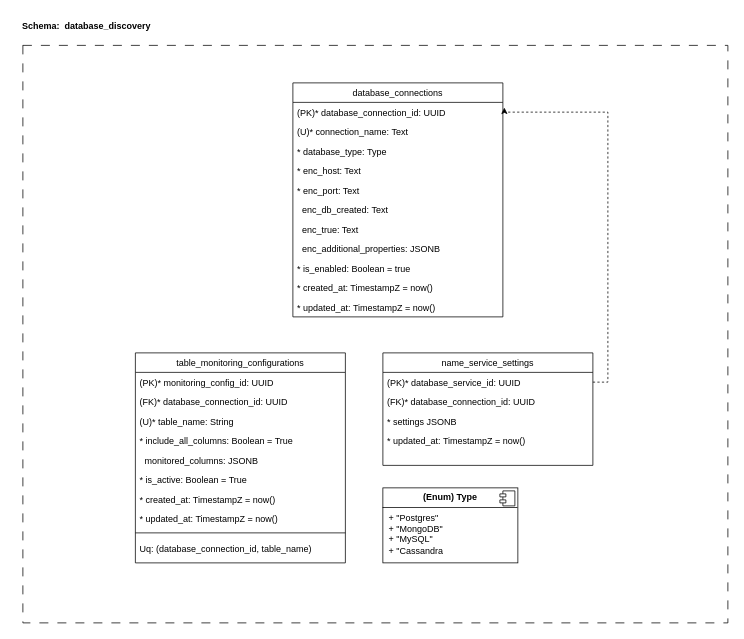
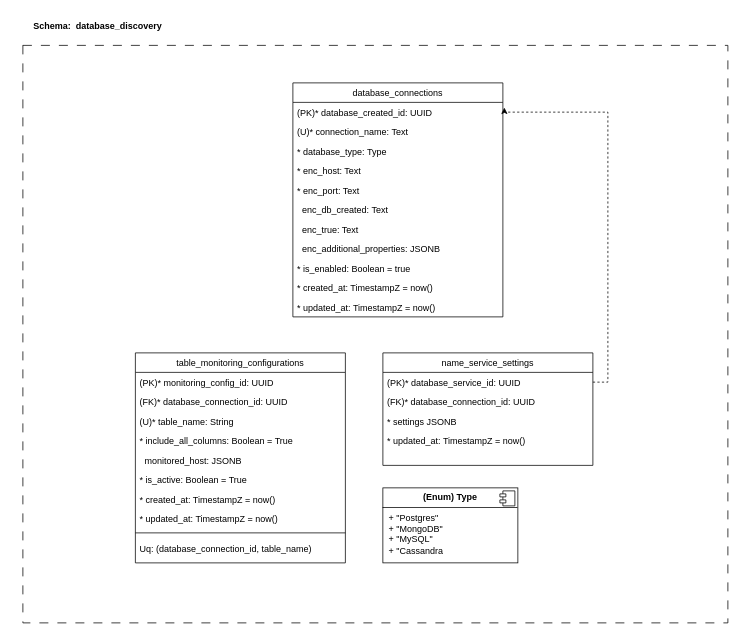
node "Schema: database_discovery": moved (87, 27) -> (98, 27)
node "(PK)* database_connection_id: UUID": label "(PK)* database_connection_id: UUID" -> "(PK)* database_created_id: UUID"
node "monitored_columns: JSONB": label "monitored_columns: JSONB" -> "monitored_host: JSONB"
